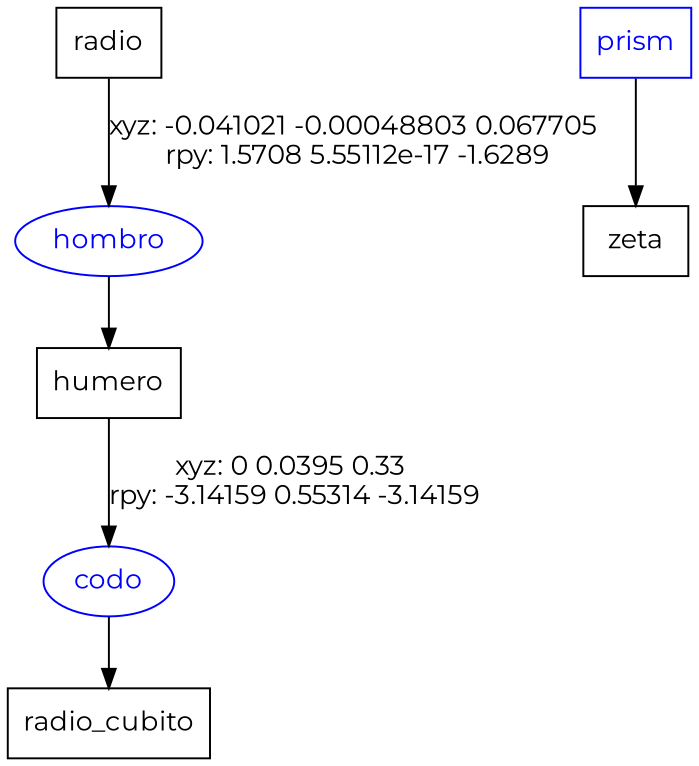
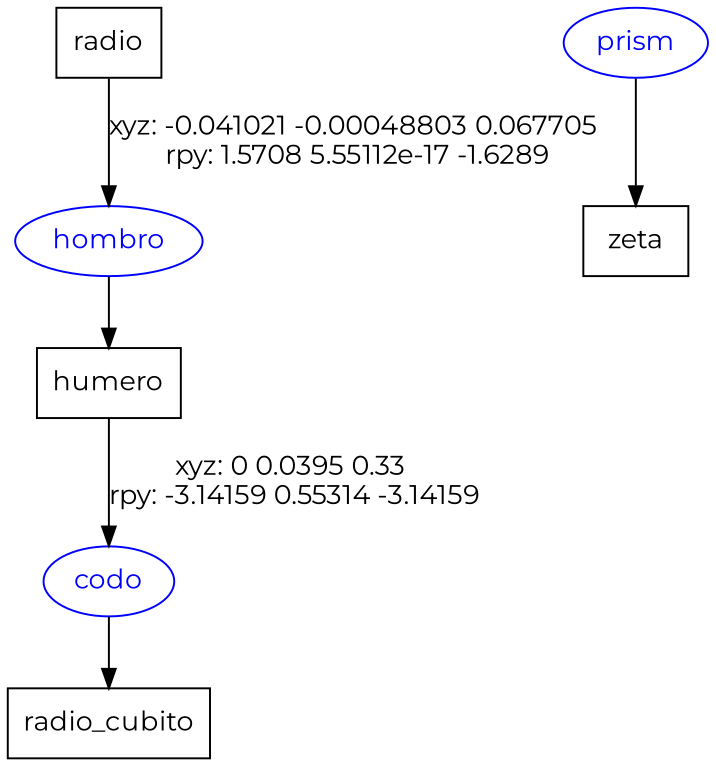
node "prism": shape box -> ellipse
